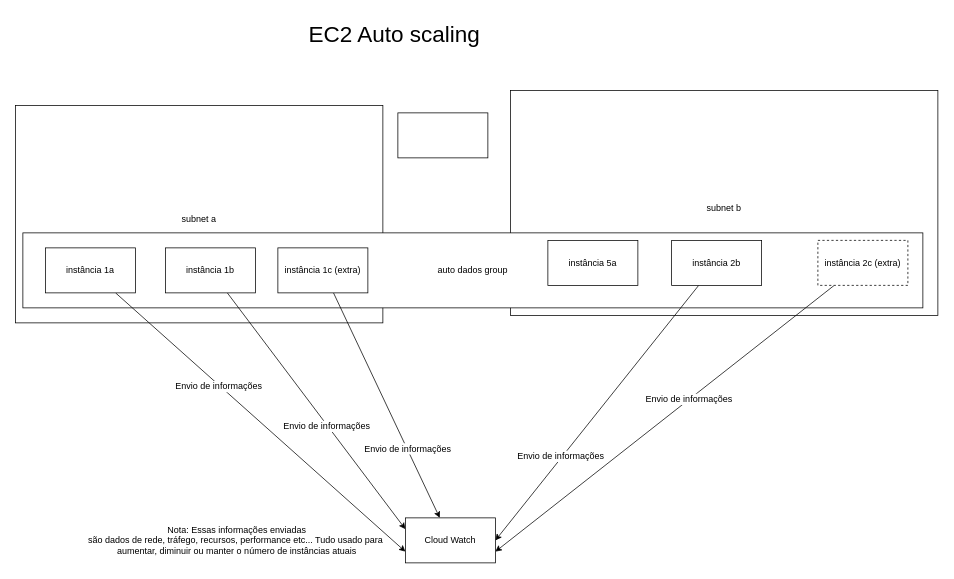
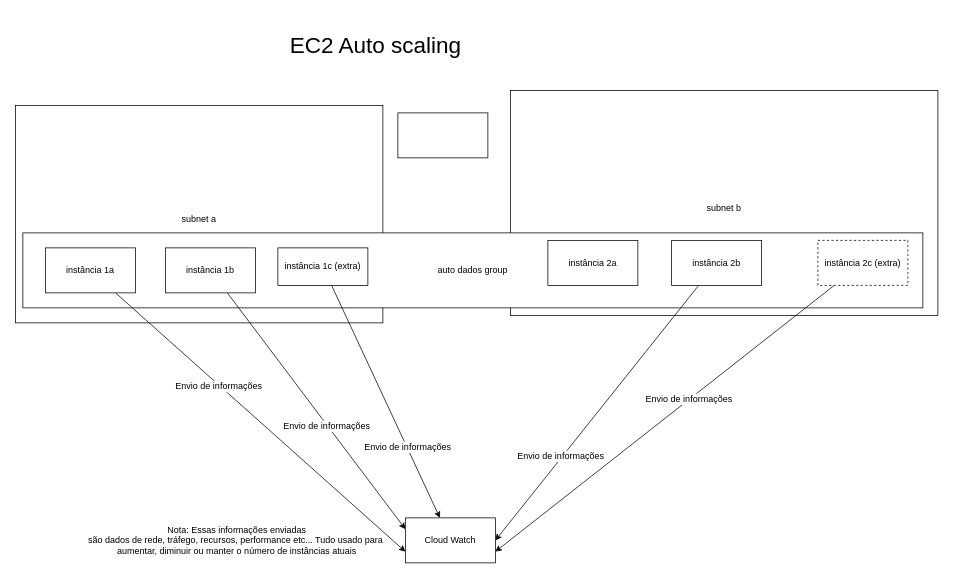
node "EC2 Auto scaling": moved (394, 34) -> (375, 45)
node "instância 5a": label "instância 5a" -> "instância 2a"
node "instância 1c (extra)": size 90x45 -> 90x38
